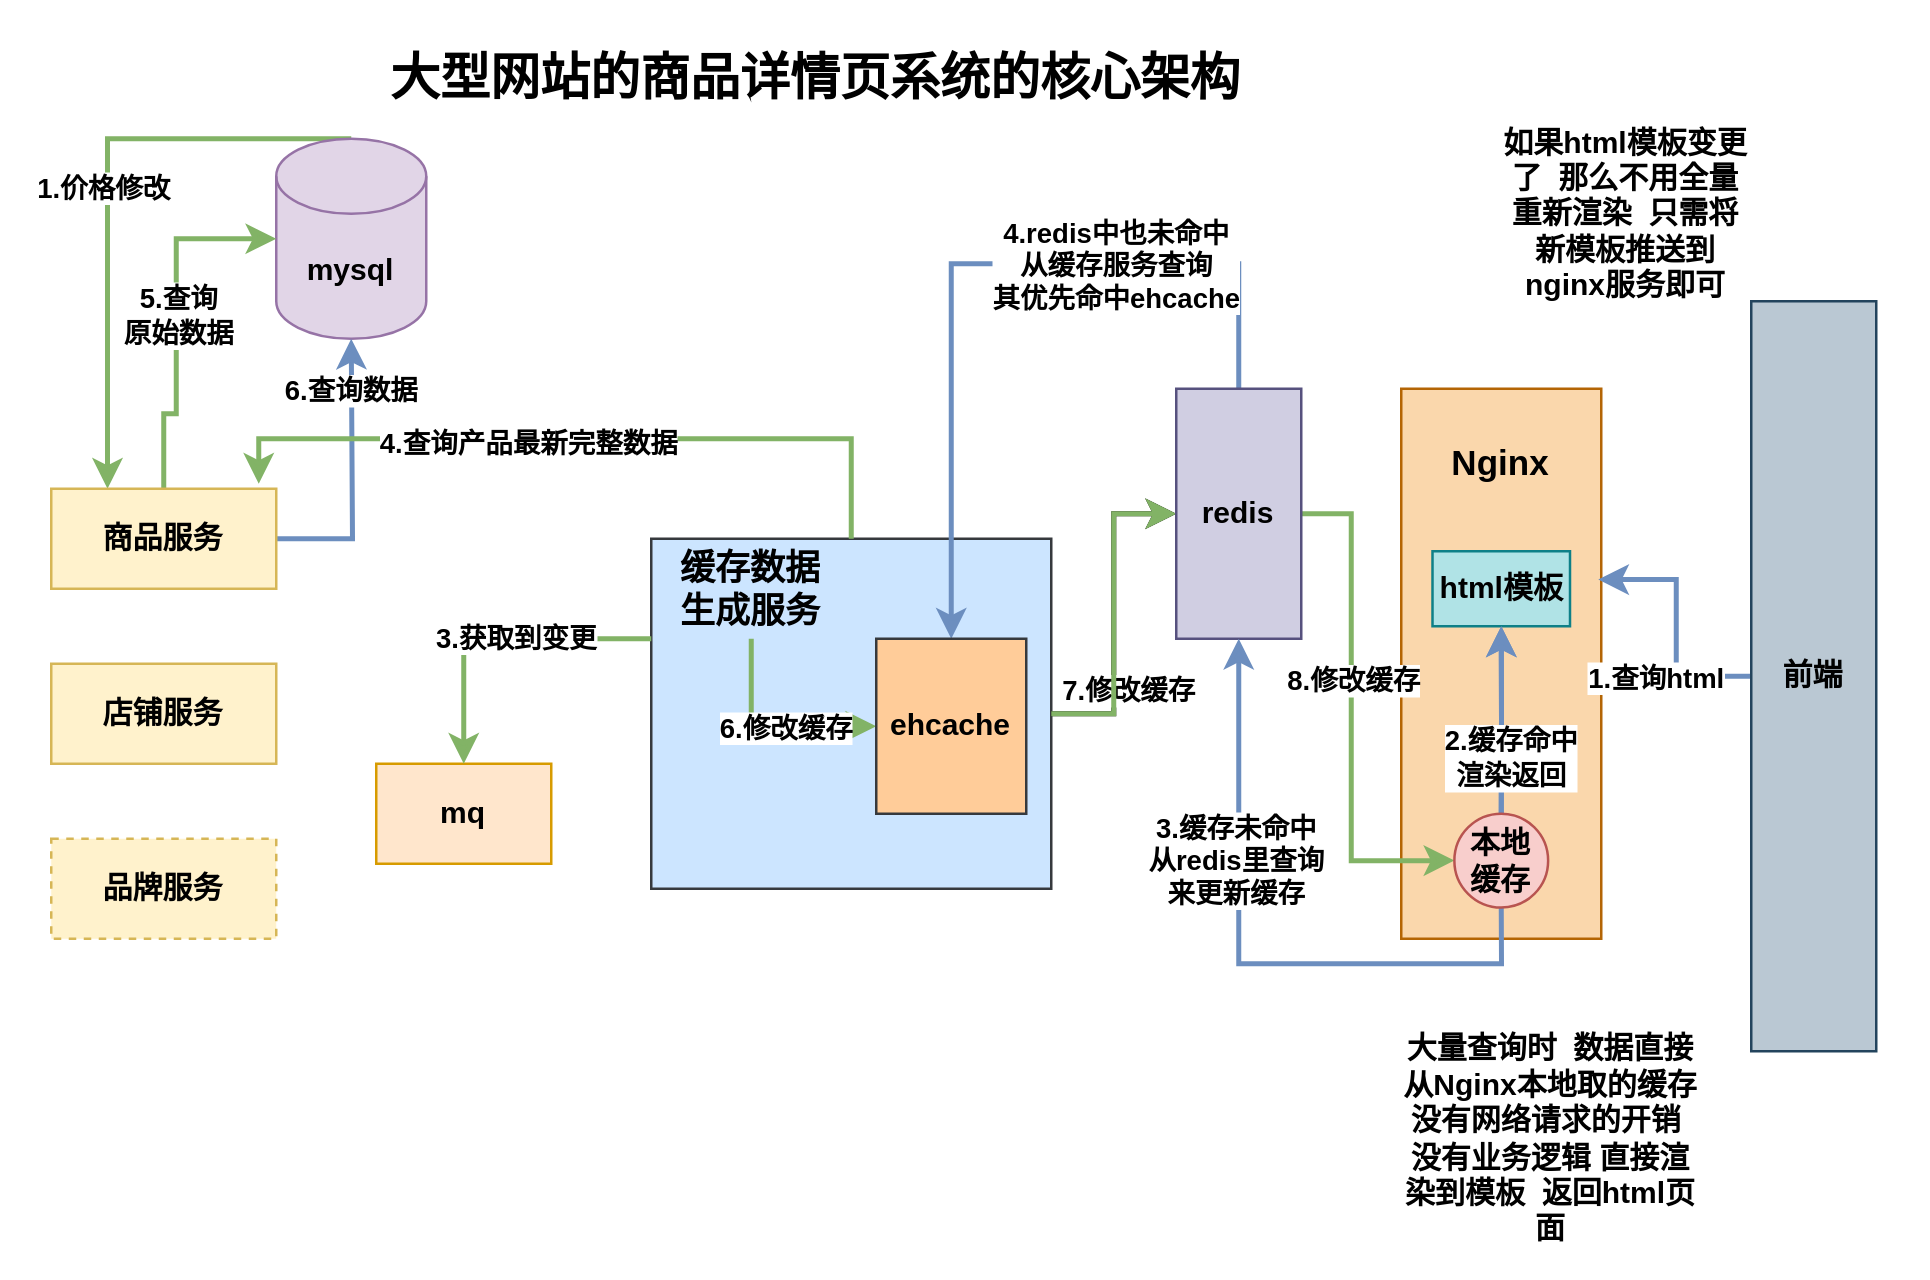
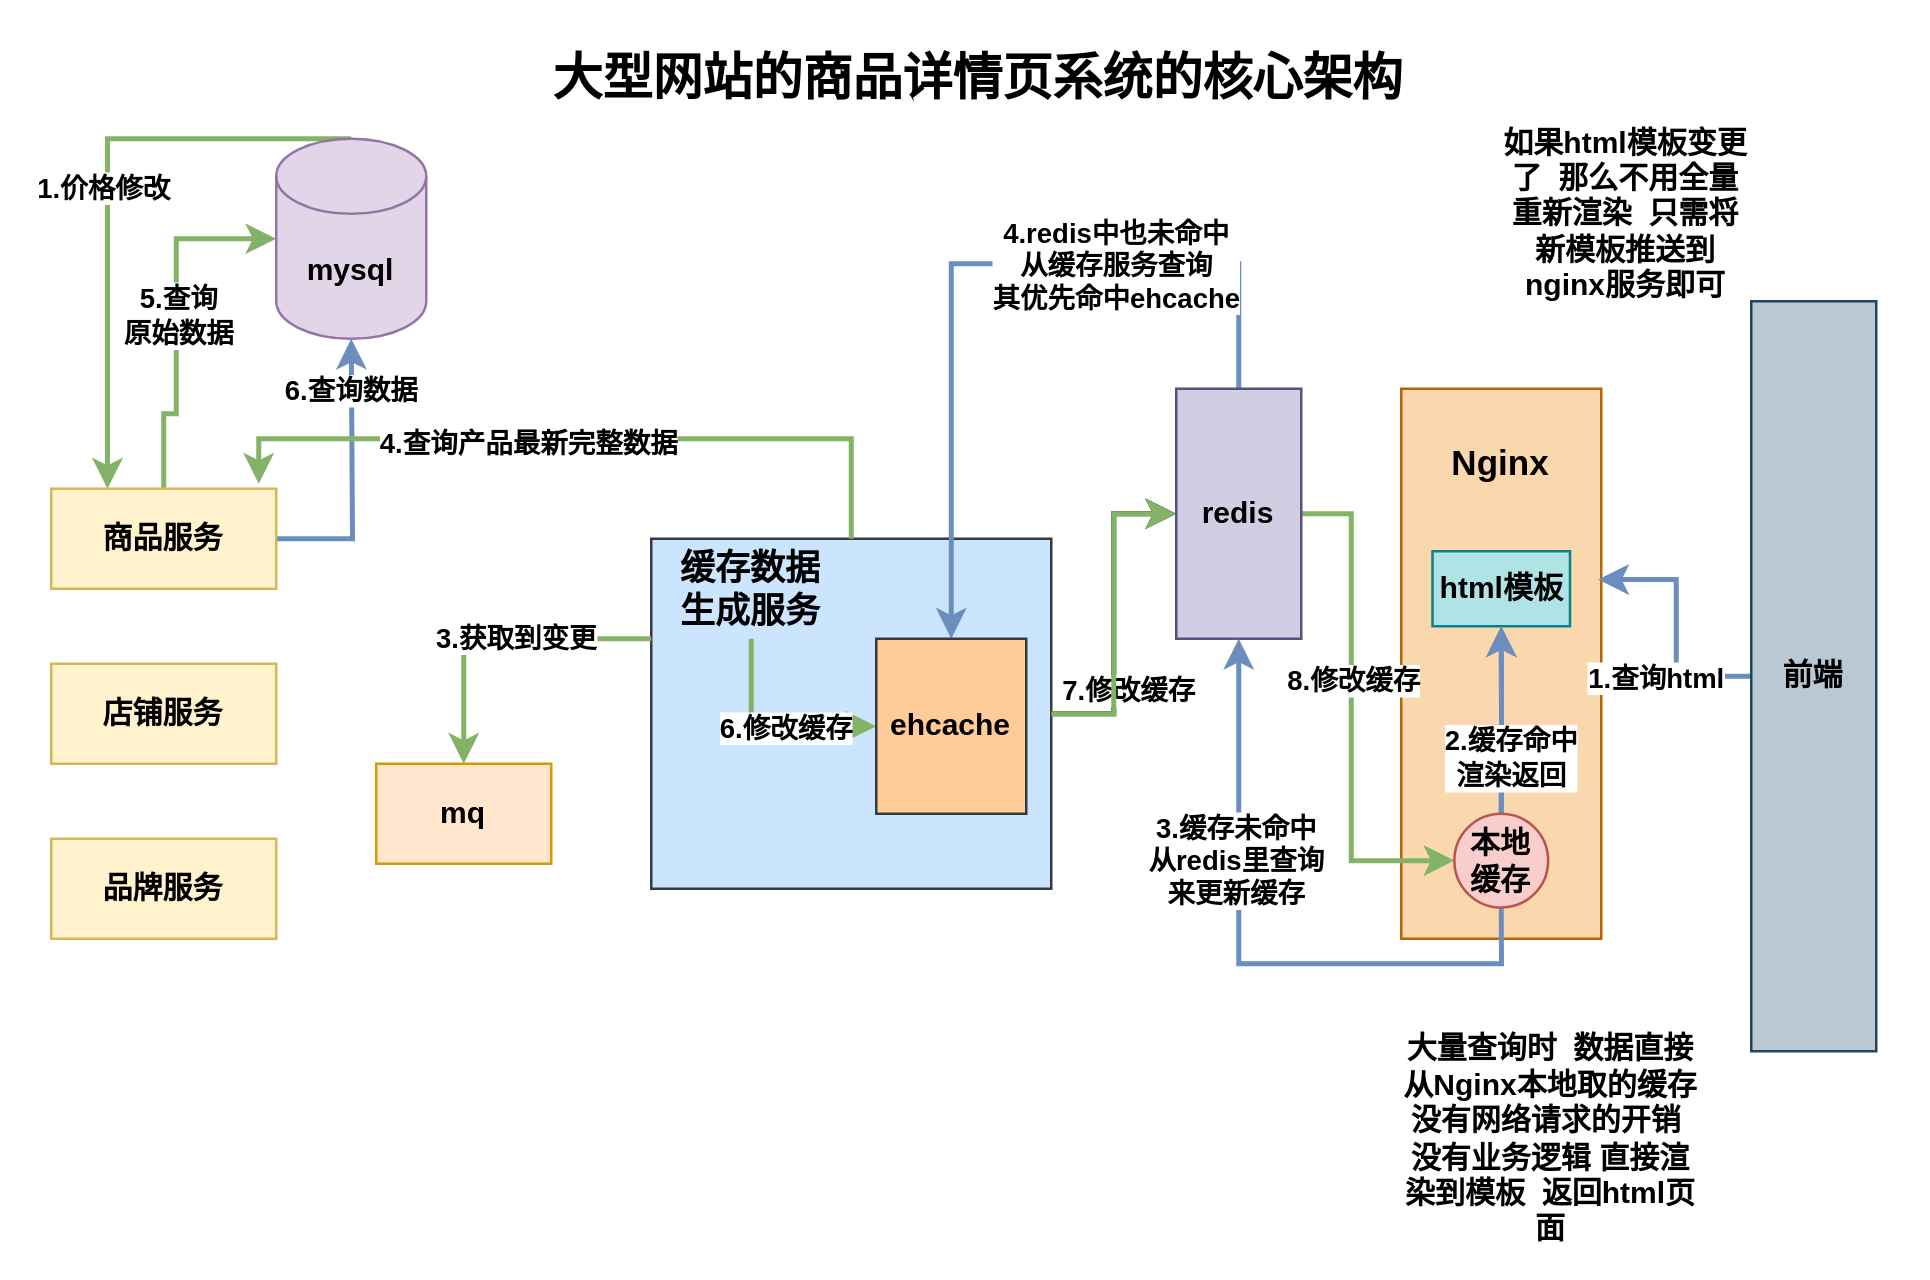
node "大型网站的商品详情页系统的核心架构": moved (816, 76) -> (979, 76)
node "品牌服务": style dashed -> solid
